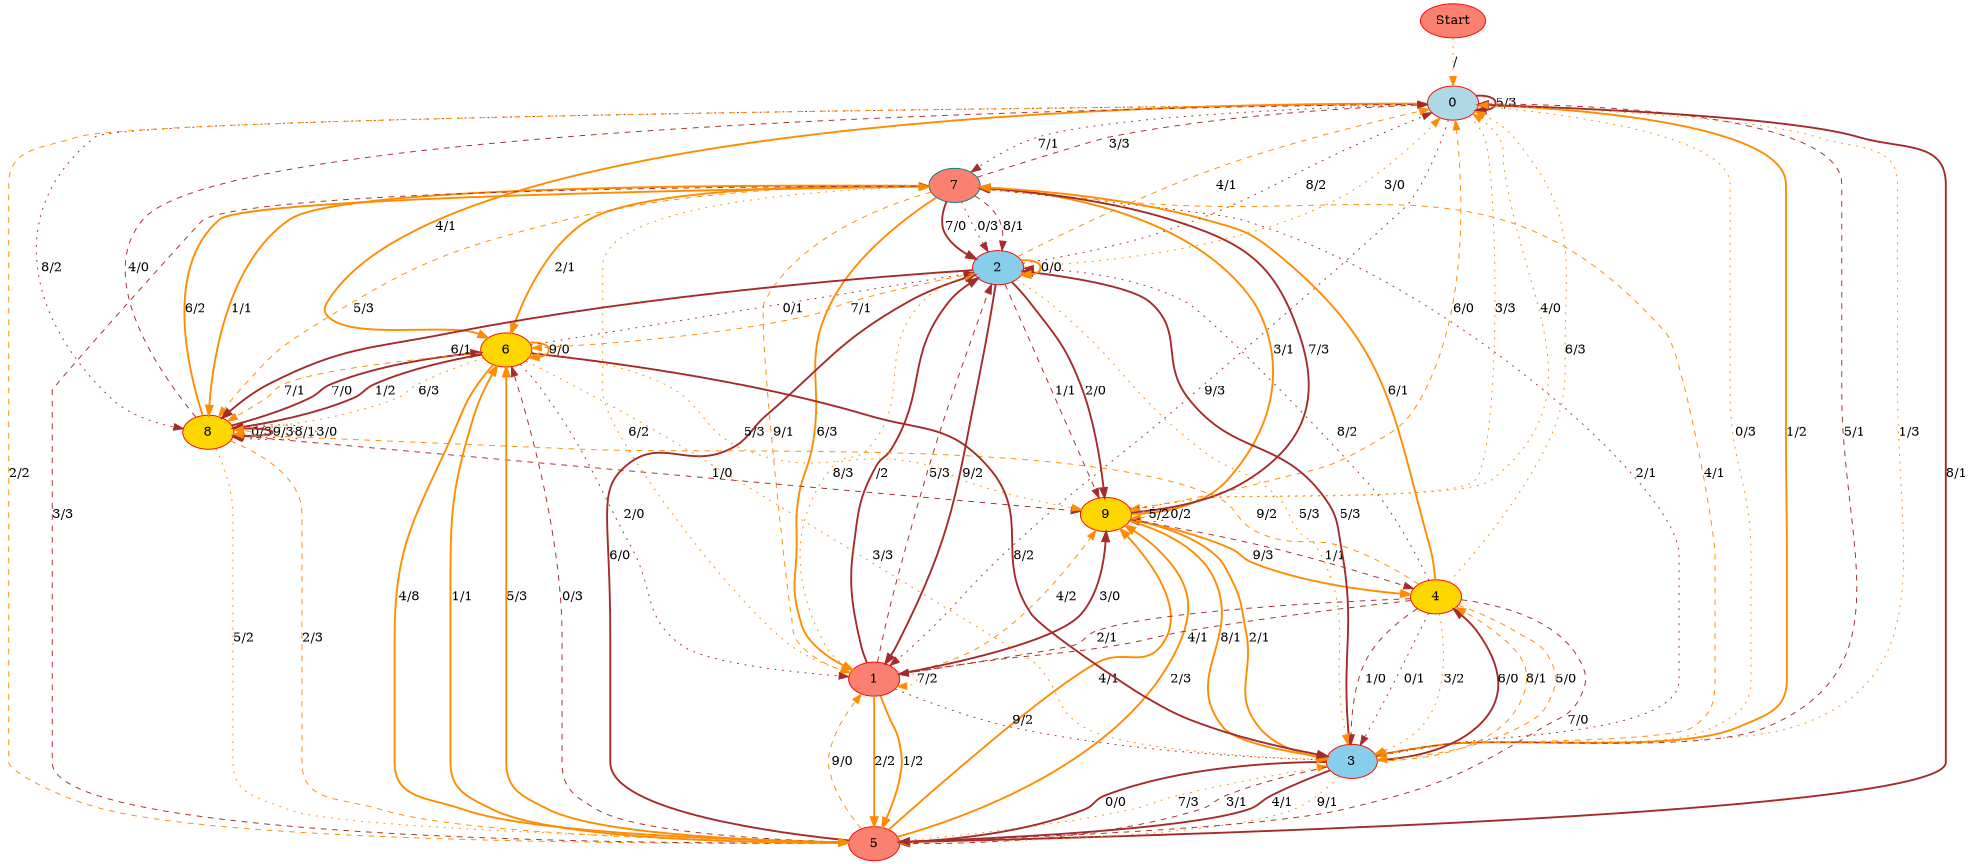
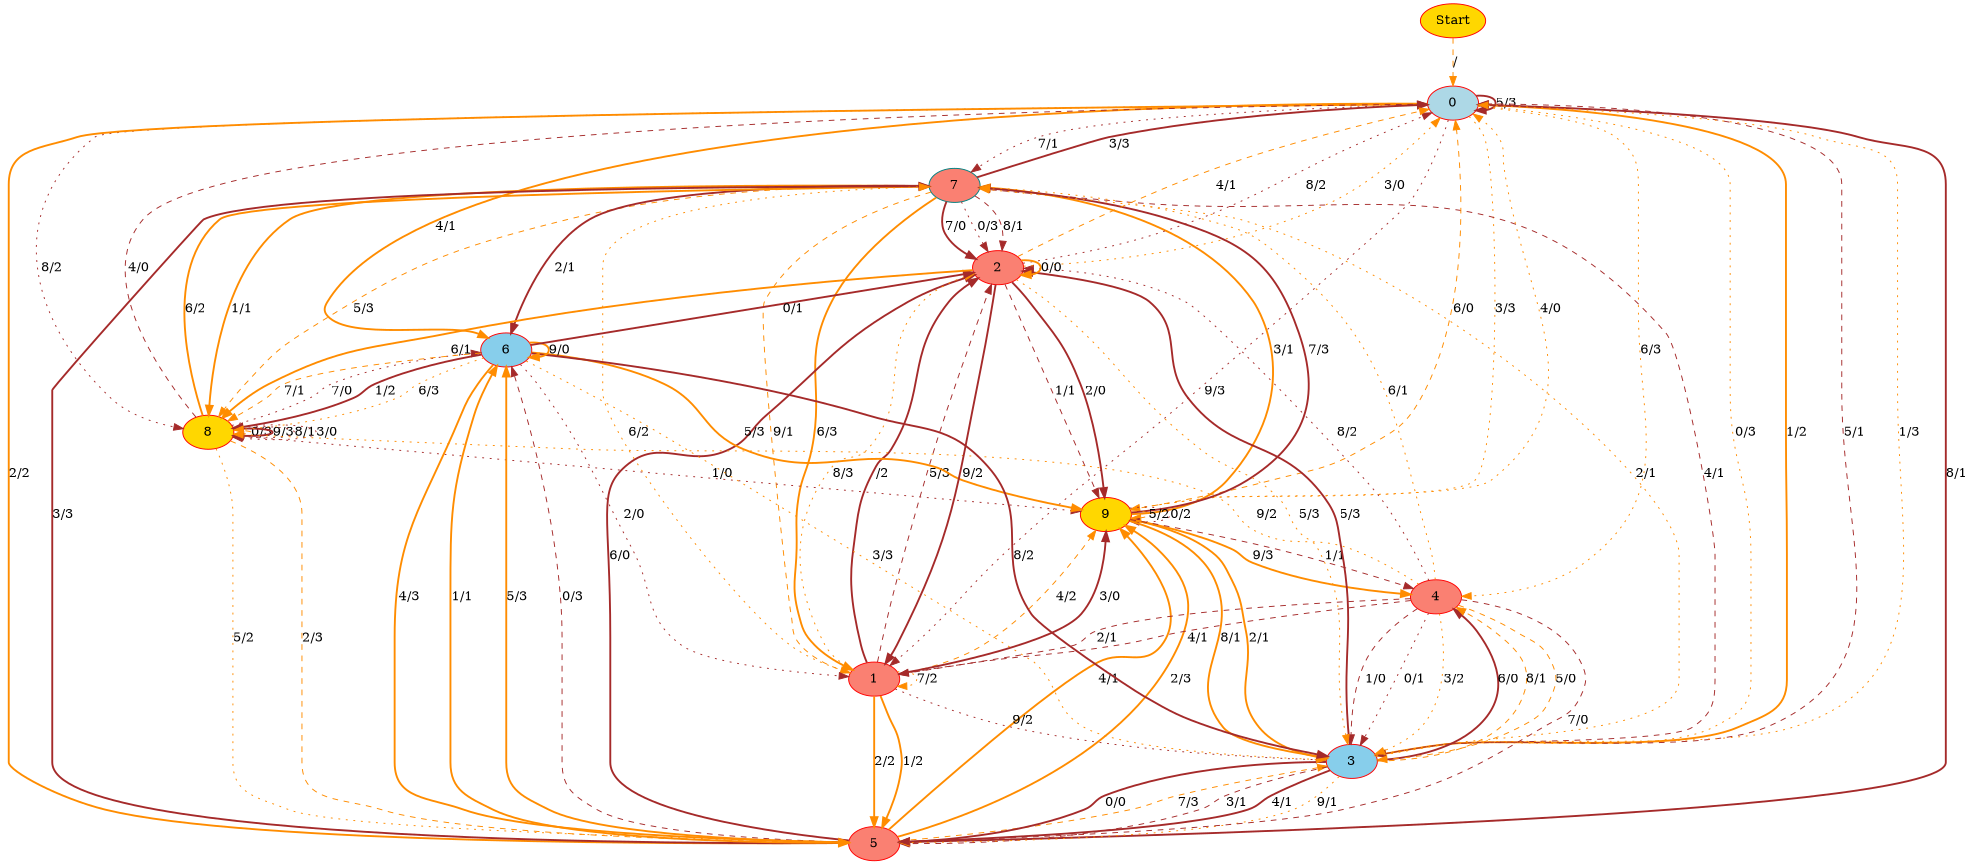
node "Start": fillcolor salmon -> gold
edge "Start" -> "0": style dotted -> dashed
edge "7" -> "0": style dashed -> bold
edge "0" -> "5": style dashed -> bold
edge "7" -> "6": color darkorange -> brown
node "2": fillcolor skyblue -> salmon
edge "4" -> "7": style bold -> dotted
edge "2" -> "8": color brown -> darkorange
edge "6" -> "2": style dotted -> bold
edge "2" -> "6": removed, label "7/1"
edge "7" -> "3": color darkorange -> brown
node "6": fillcolor gold -> skyblue
edge "4" -> "0": reversed
edge "8" -> "6": style bold -> dotted
edge "3" -> "7": color brown -> darkorange
edge "4" -> "8": style dashed -> dotted
edge "6" -> "9": style dotted -> bold
edge "8" -> "9": style dashed -> dotted
edge "5" -> "7": style dashed -> bold
edge "6" -> "5": label "4/8" -> "4/3"
node "4": fillcolor gold -> salmon
edge "5" -> "1": removed, label "9/0"
edge "5" -> "3": style dotted -> dashed
